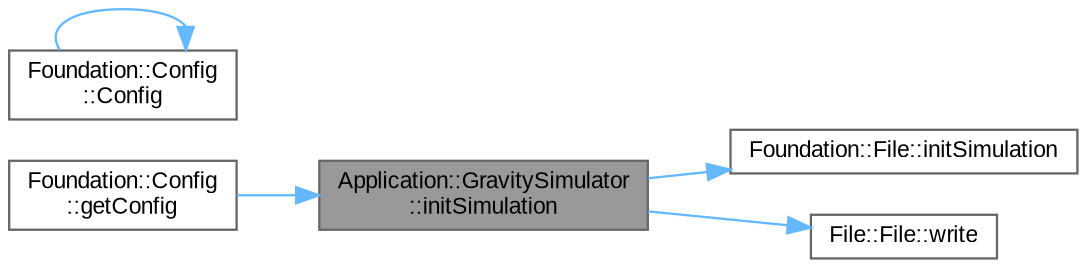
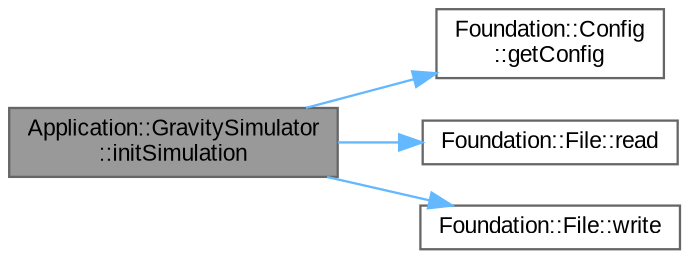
node "Foundation::Config ::Config": removed
node "Foundation::File::initSimulation": label "Foundation::File::initSimulation" -> "Foundation::File::read"
edge "Foundation::Config ::getConfig" -> "Application::GravitySimulator ::initSimulation": reversed
node "File::File::write": label "File::File::write" -> "Foundation::File::write"
